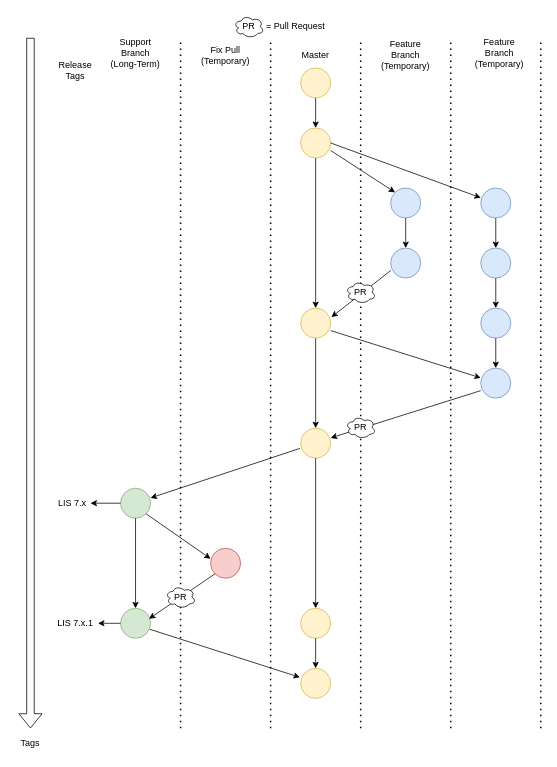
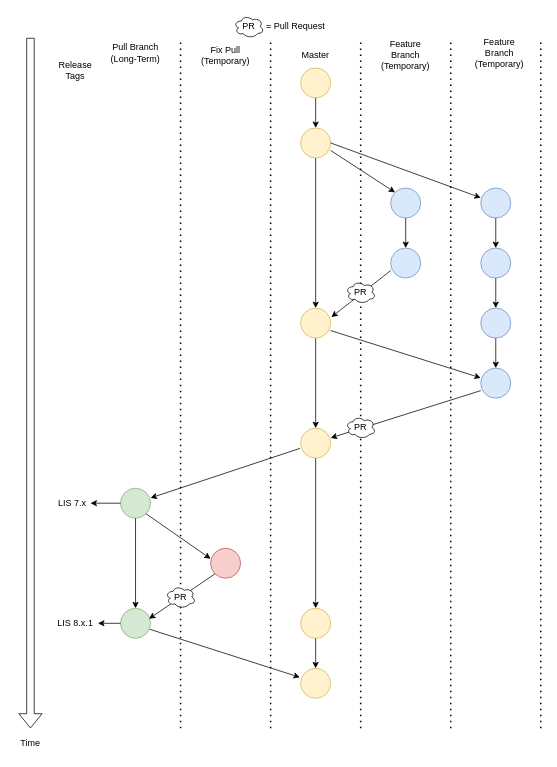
node "Support Branch (Long-Term)": label "Support Branch (Long-Term)" -> "Pull Branch (Long-Term)"
node "LIS 7.x.1": label "LIS 7.x.1" -> "LIS 8.x.1"
node "Tags": label "Tags" -> "Time"
